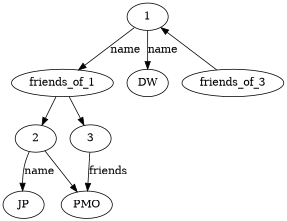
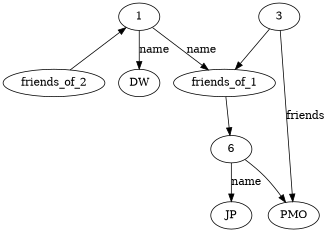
node "friends_of_3": label "friends_of_3" -> "friends_of_2"
edge "friends_of_1" -> "3": reversed
node "2": label "2" -> "6"
